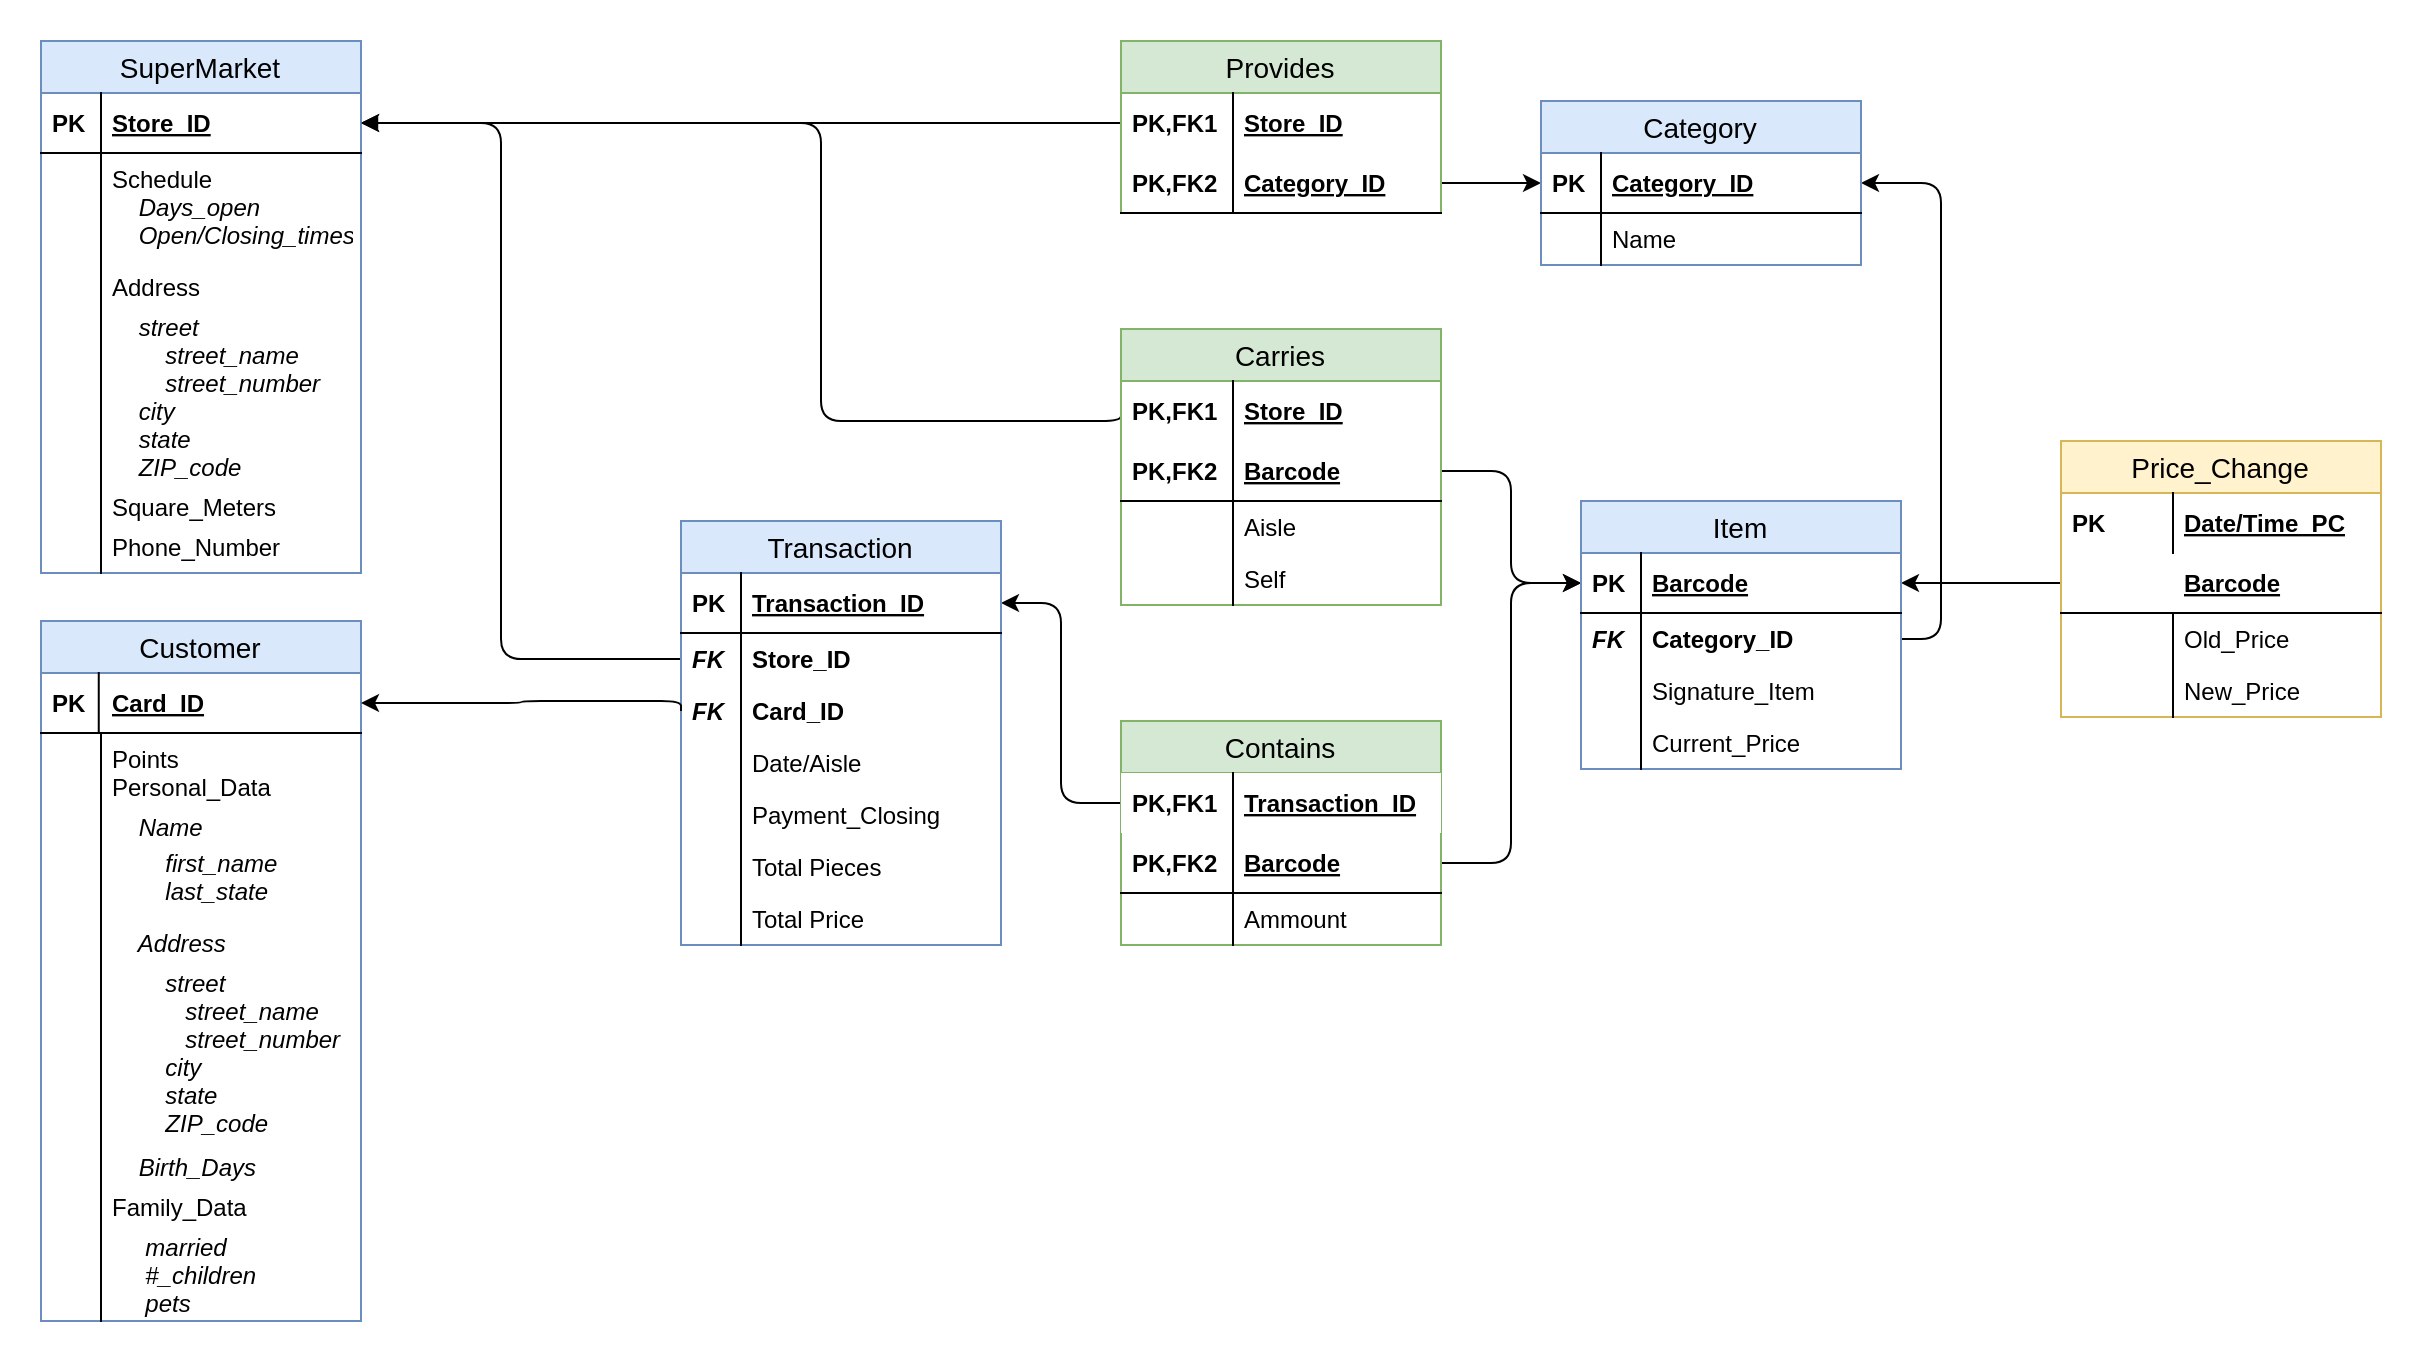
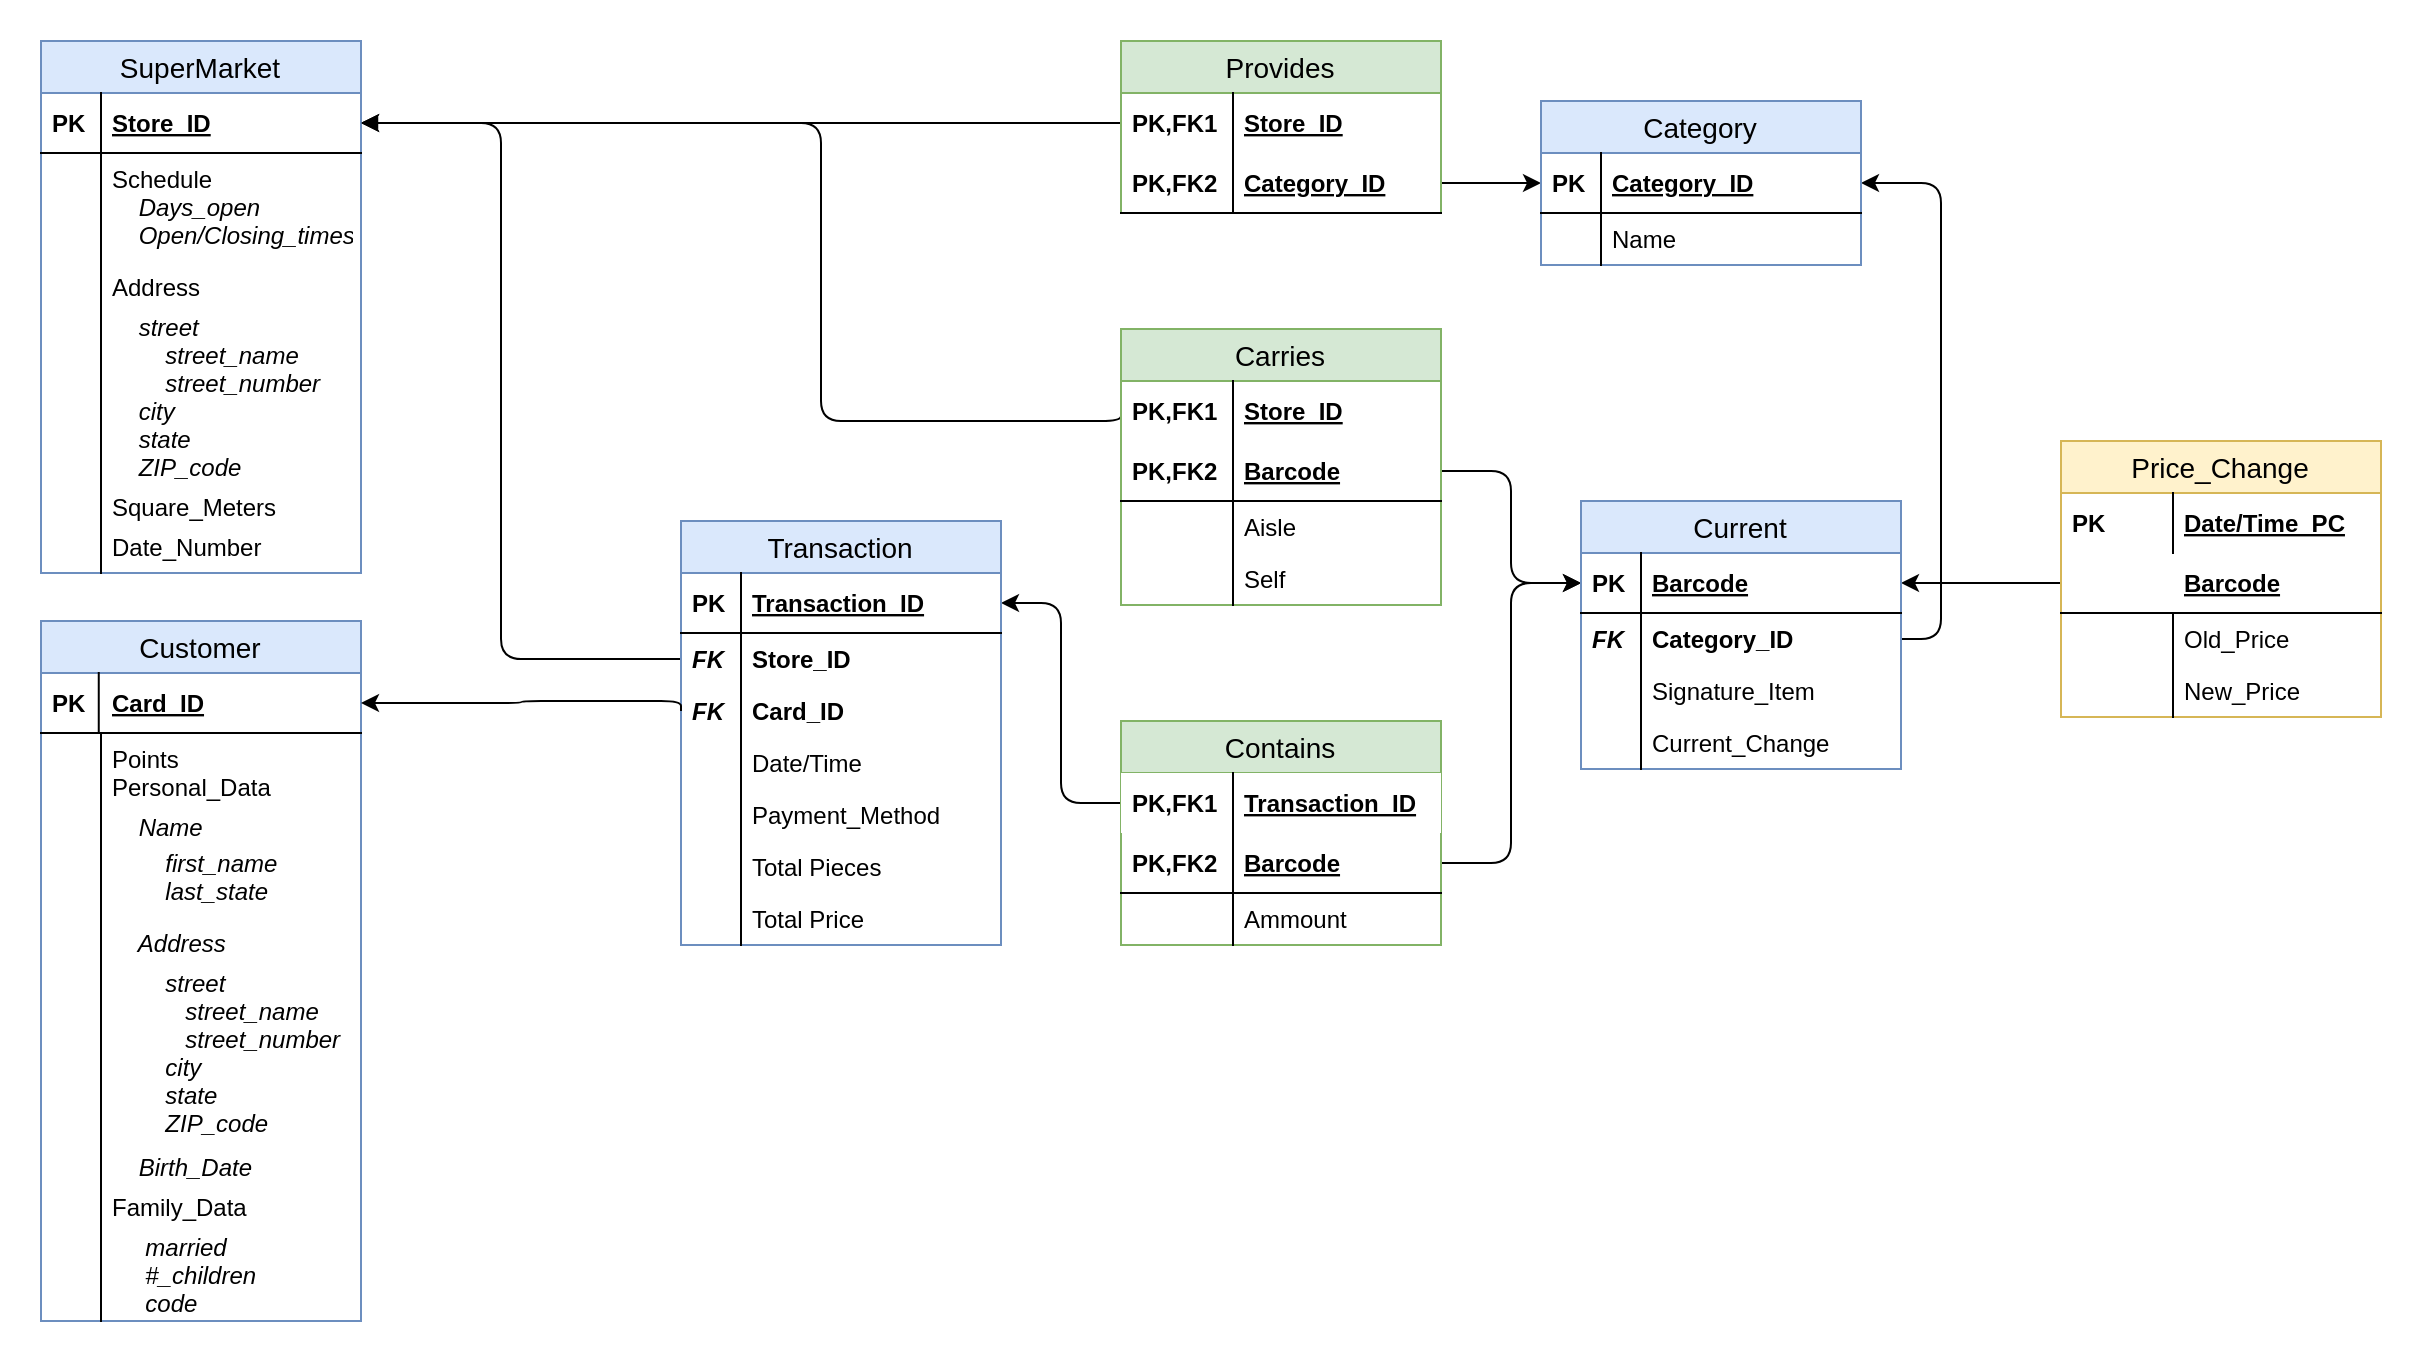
node "Item": label "Item" -> "Current"
node "Phone_Number": label "Phone_Number" -> "Date_Number"
node "Current_Price": label "Current_Price" -> "Current_Change"
node "Date/Aisle": label "Date/Aisle" -> "Date/Time"
node "Payment_Closing": label "Payment_Closing" -> "Payment_Method"
node "Birth_Days": label "Birth_Days" -> "Birth_Date"
node "married #_children pets": label "married #_children pets" -> "married #_children code"
